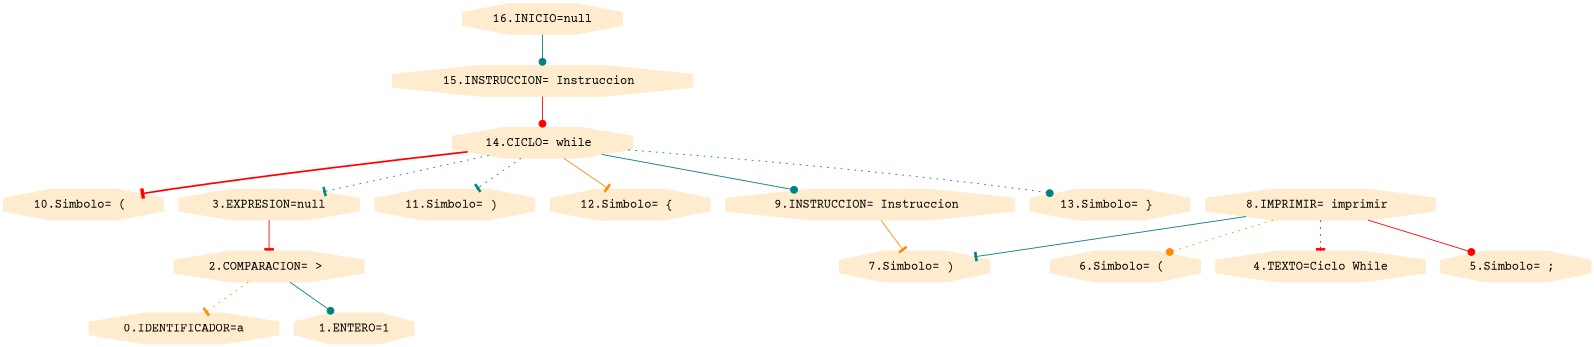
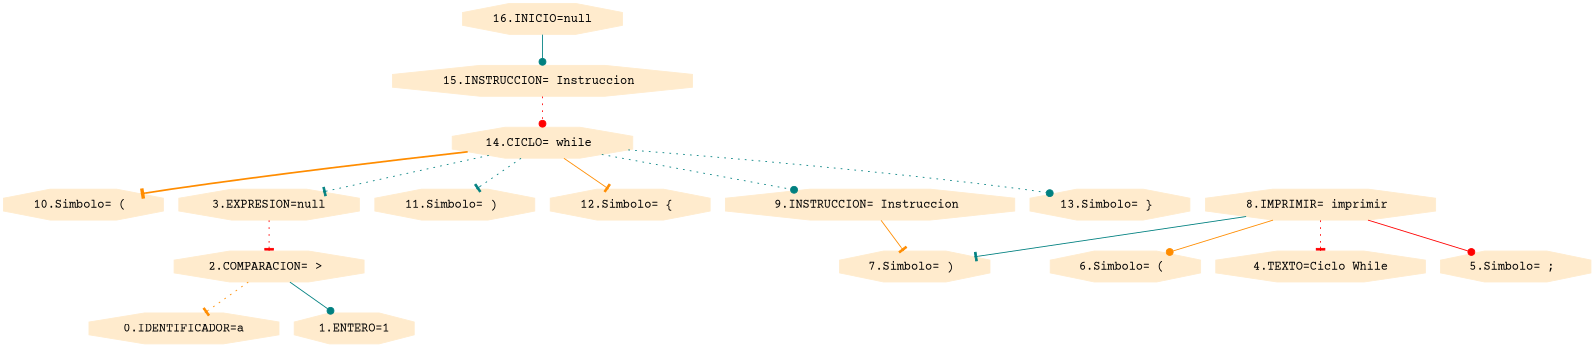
edge "15.INSTRUCCION= Instruccion" -> "14.CICLO= while": style solid -> dotted
edge "14.CICLO= while" -> "10.Simbolo= (": color red -> darkorange
edge "14.CICLO= while" -> "9.INSTRUCCION= Instruccion": style solid -> dotted
edge "3.EXPRESION=null" -> "2.COMPARACION= >": style solid -> dotted
edge "8.IMPRIMIR= imprimir" -> "6.Simbolo= (": style dotted -> solid
